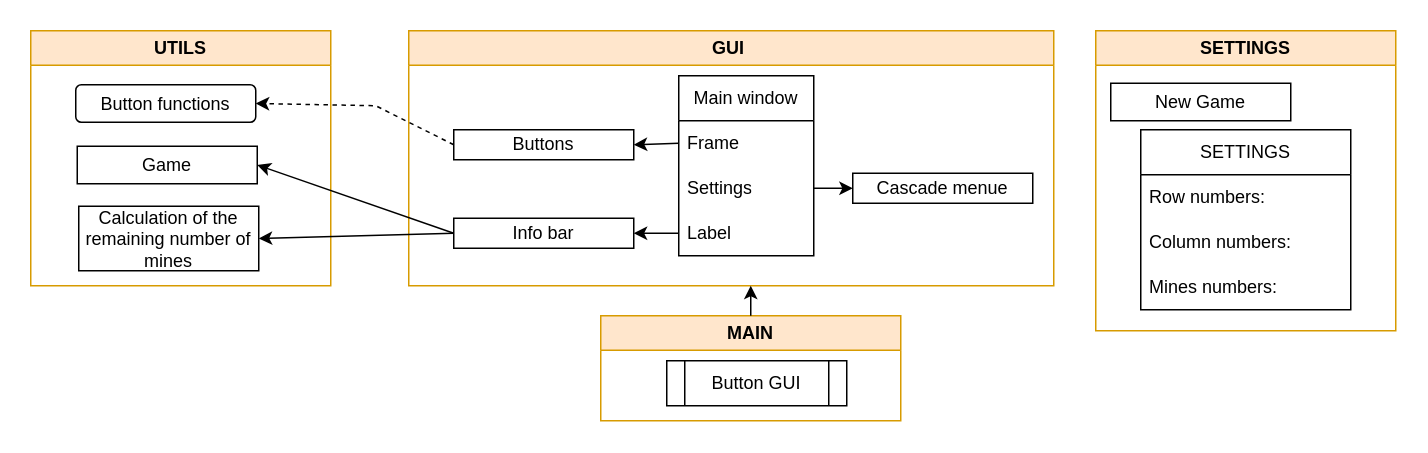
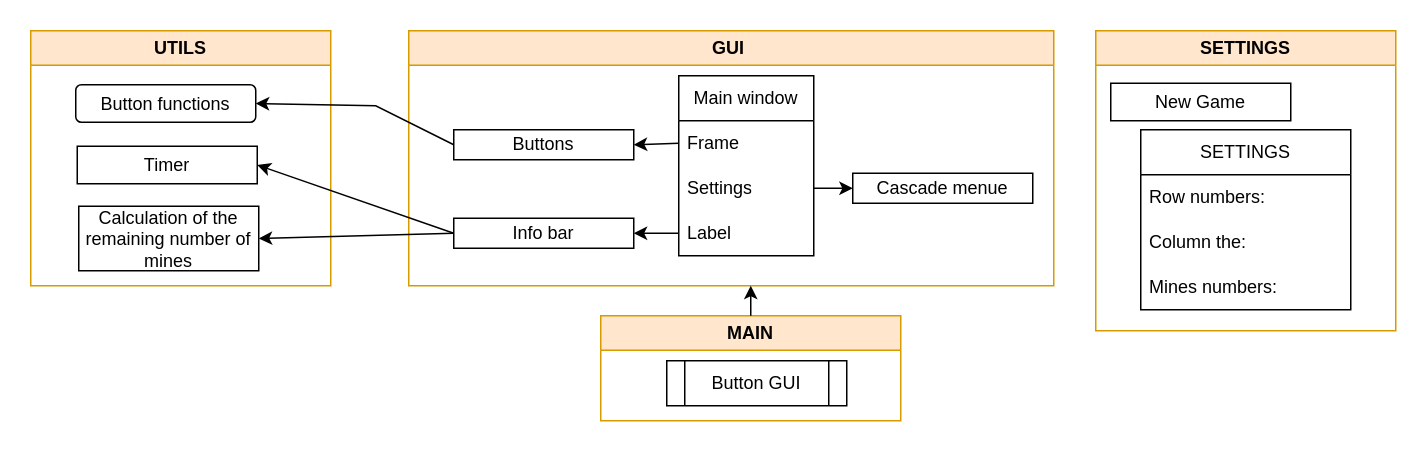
edge "Buttons" -> "Button functions": style dashed -> solid
node "Game": label "Game" -> "Timer"
node "Column numbers:": label "Column numbers:" -> "Column the:"
